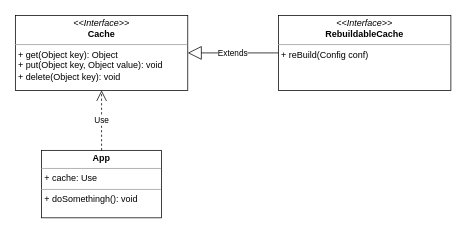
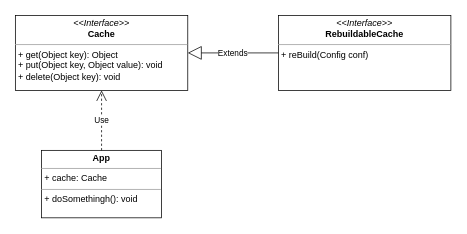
node "App + cache: Use + doSomethingh(): void": label "App + cache: Use + doSomethingh(): void" -> "App + cache: Cache + doSomethingh(): void"
